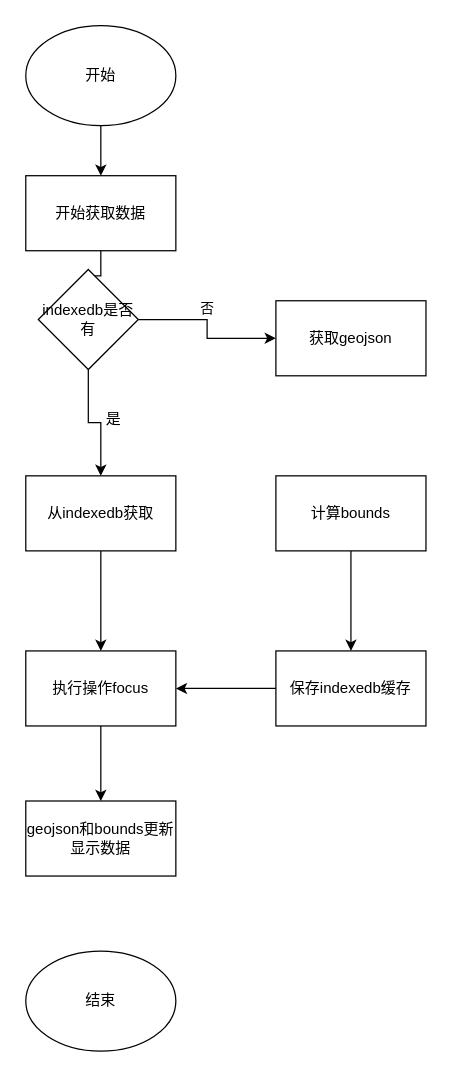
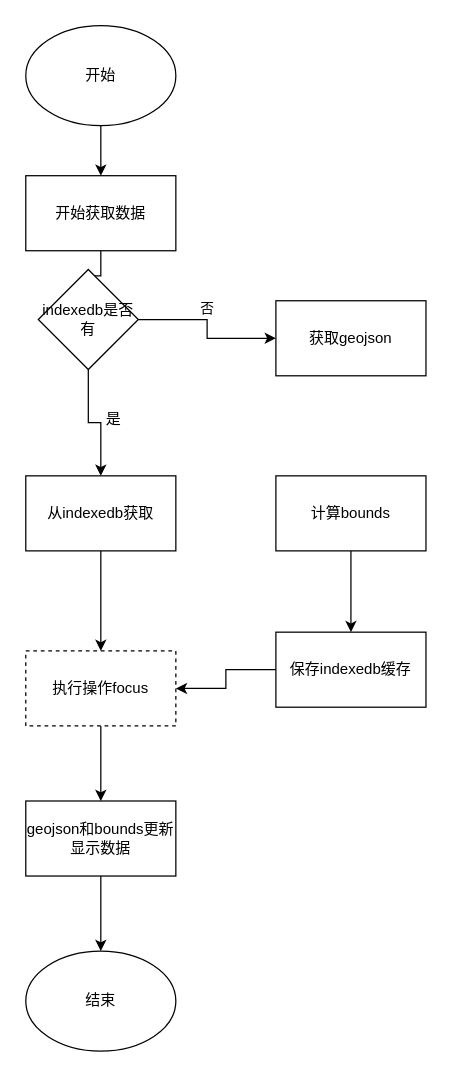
node "执行操作focus": style solid -> dashed
node "保存indexedb缓存": moved (351, 688) -> (351, 669)
edge "geojson和bounds更新显示数据" -> "结束": added
